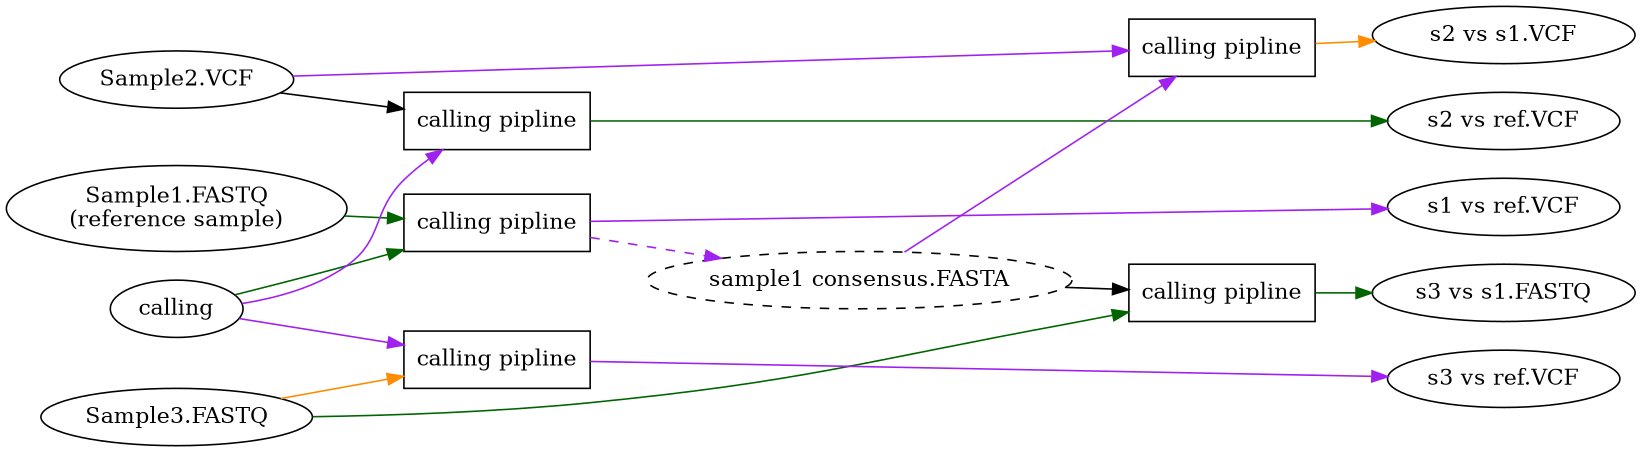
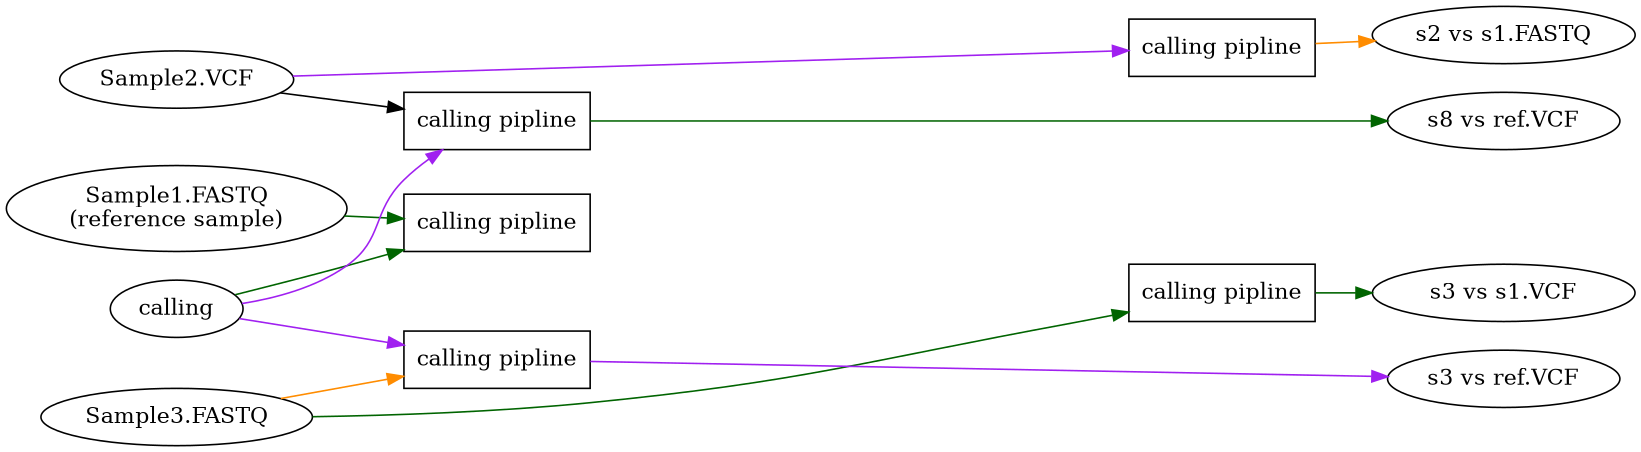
node "s2 vs s1.VCF": label "s2 vs s1.VCF" -> "s2 vs s1.FASTQ"
node "s2 vs ref.VCF": label "s2 vs ref.VCF" -> "s8 vs ref.VCF"
node "s1 vs ref.VCF": removed
node "sample1 consensus.FASTA": removed
node "s3 vs s1.FASTQ": label "s3 vs s1.FASTQ" -> "s3 vs s1.VCF"
